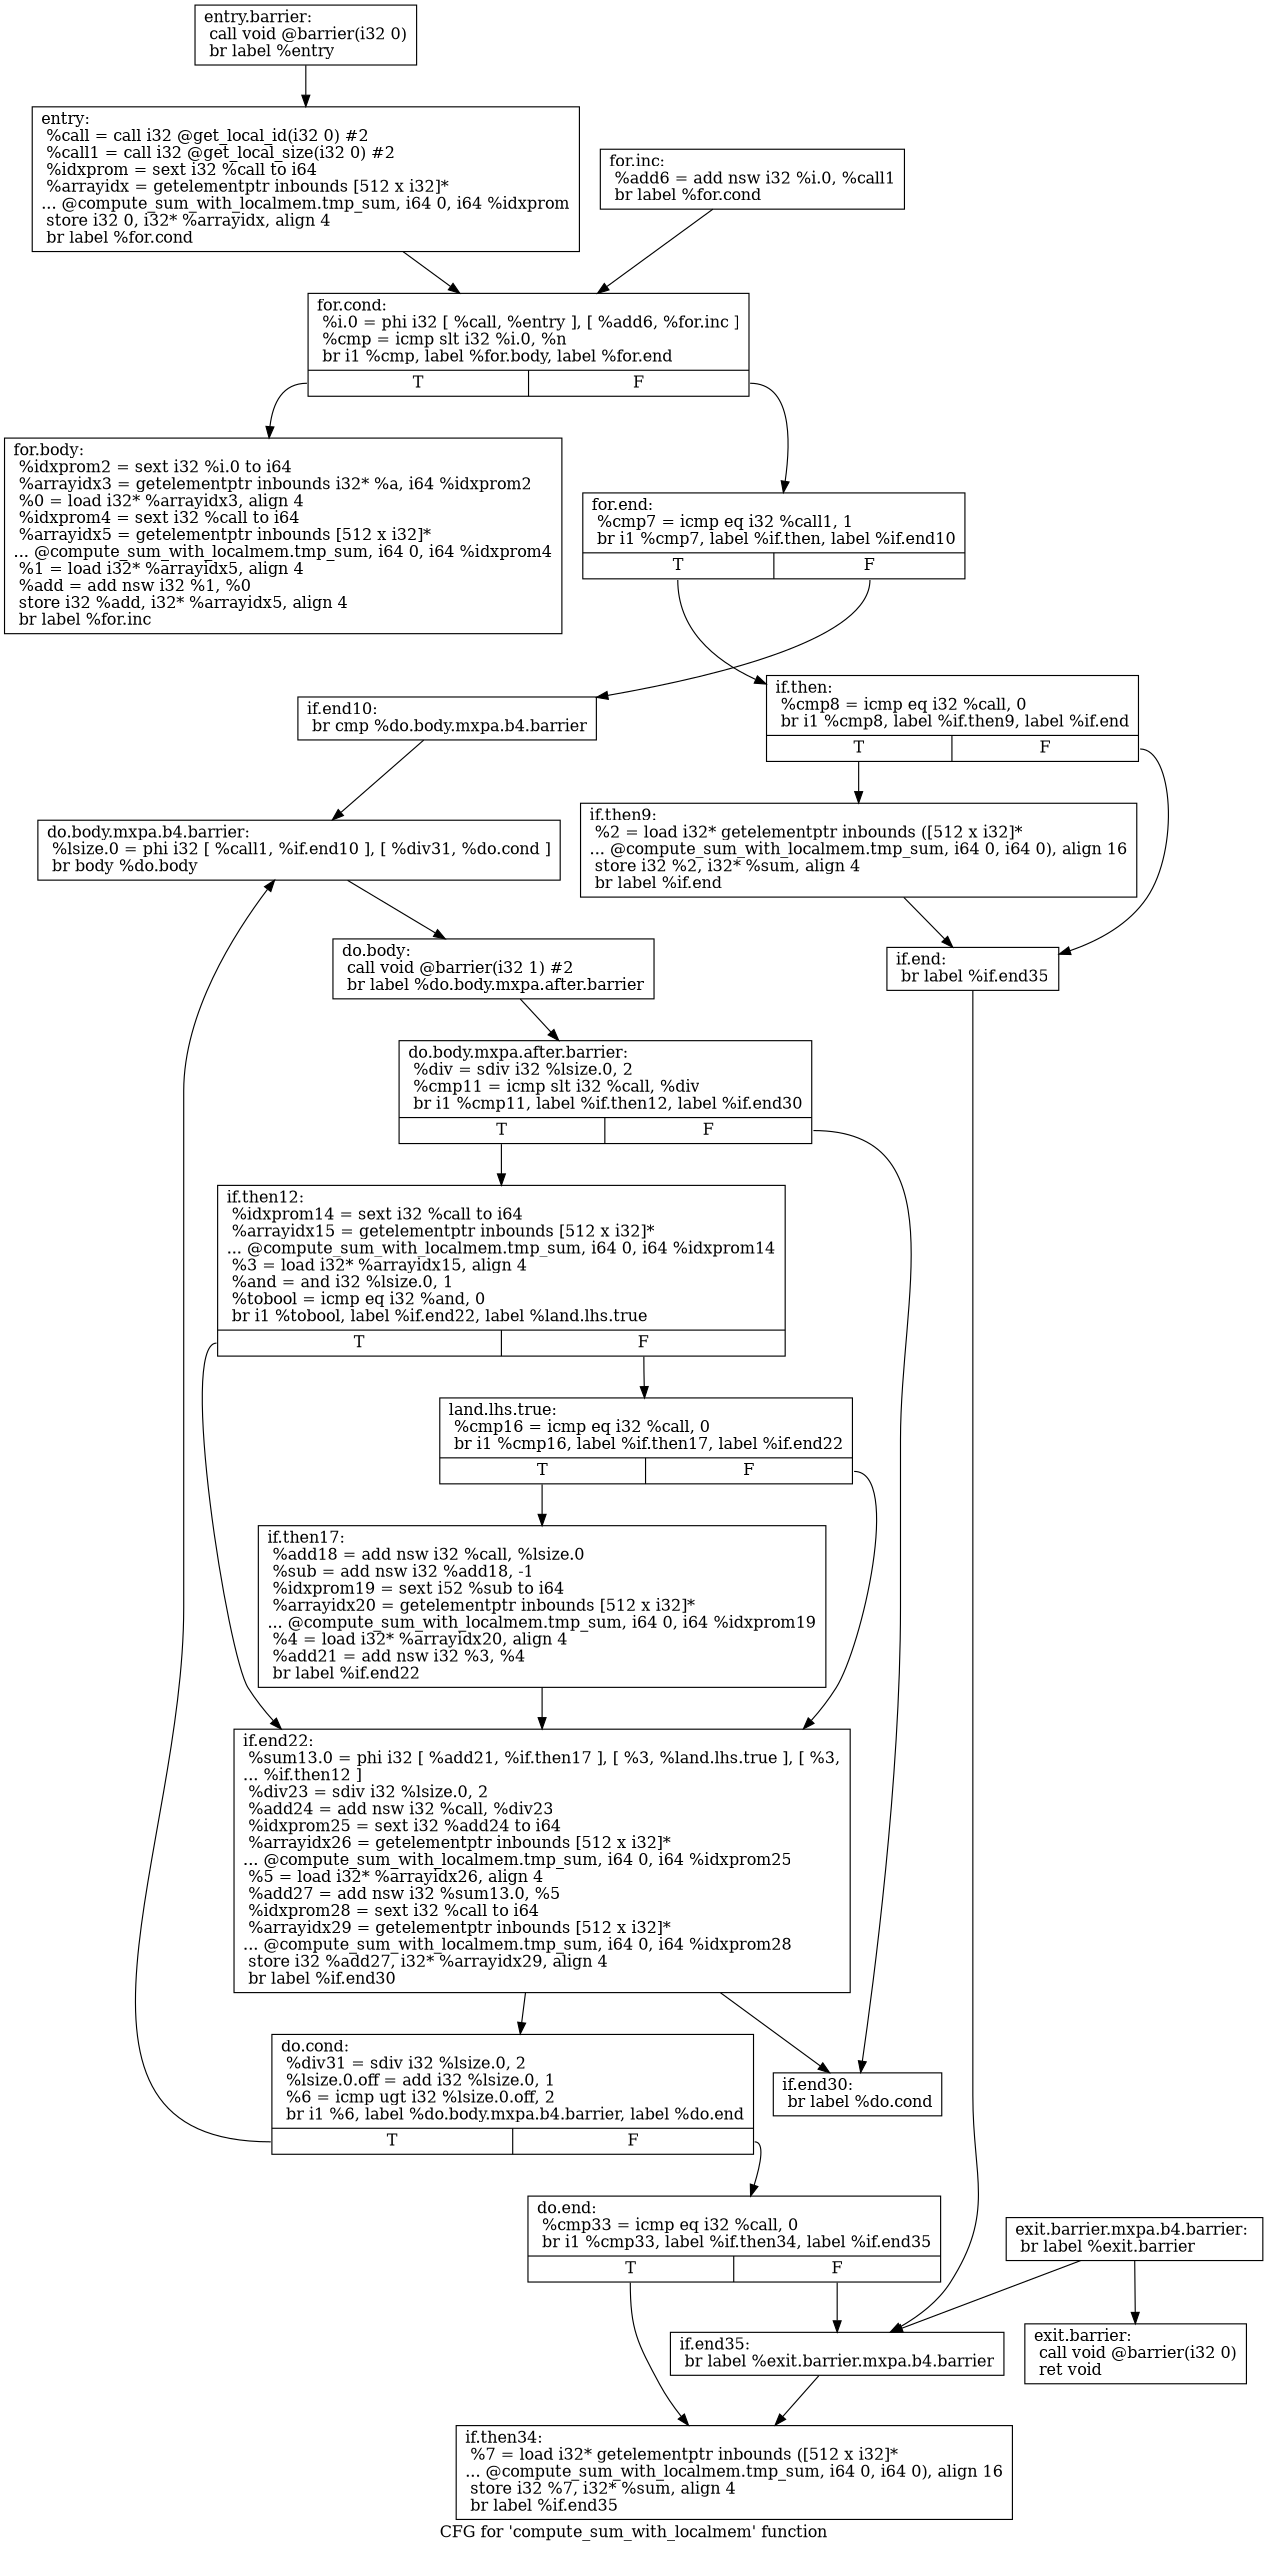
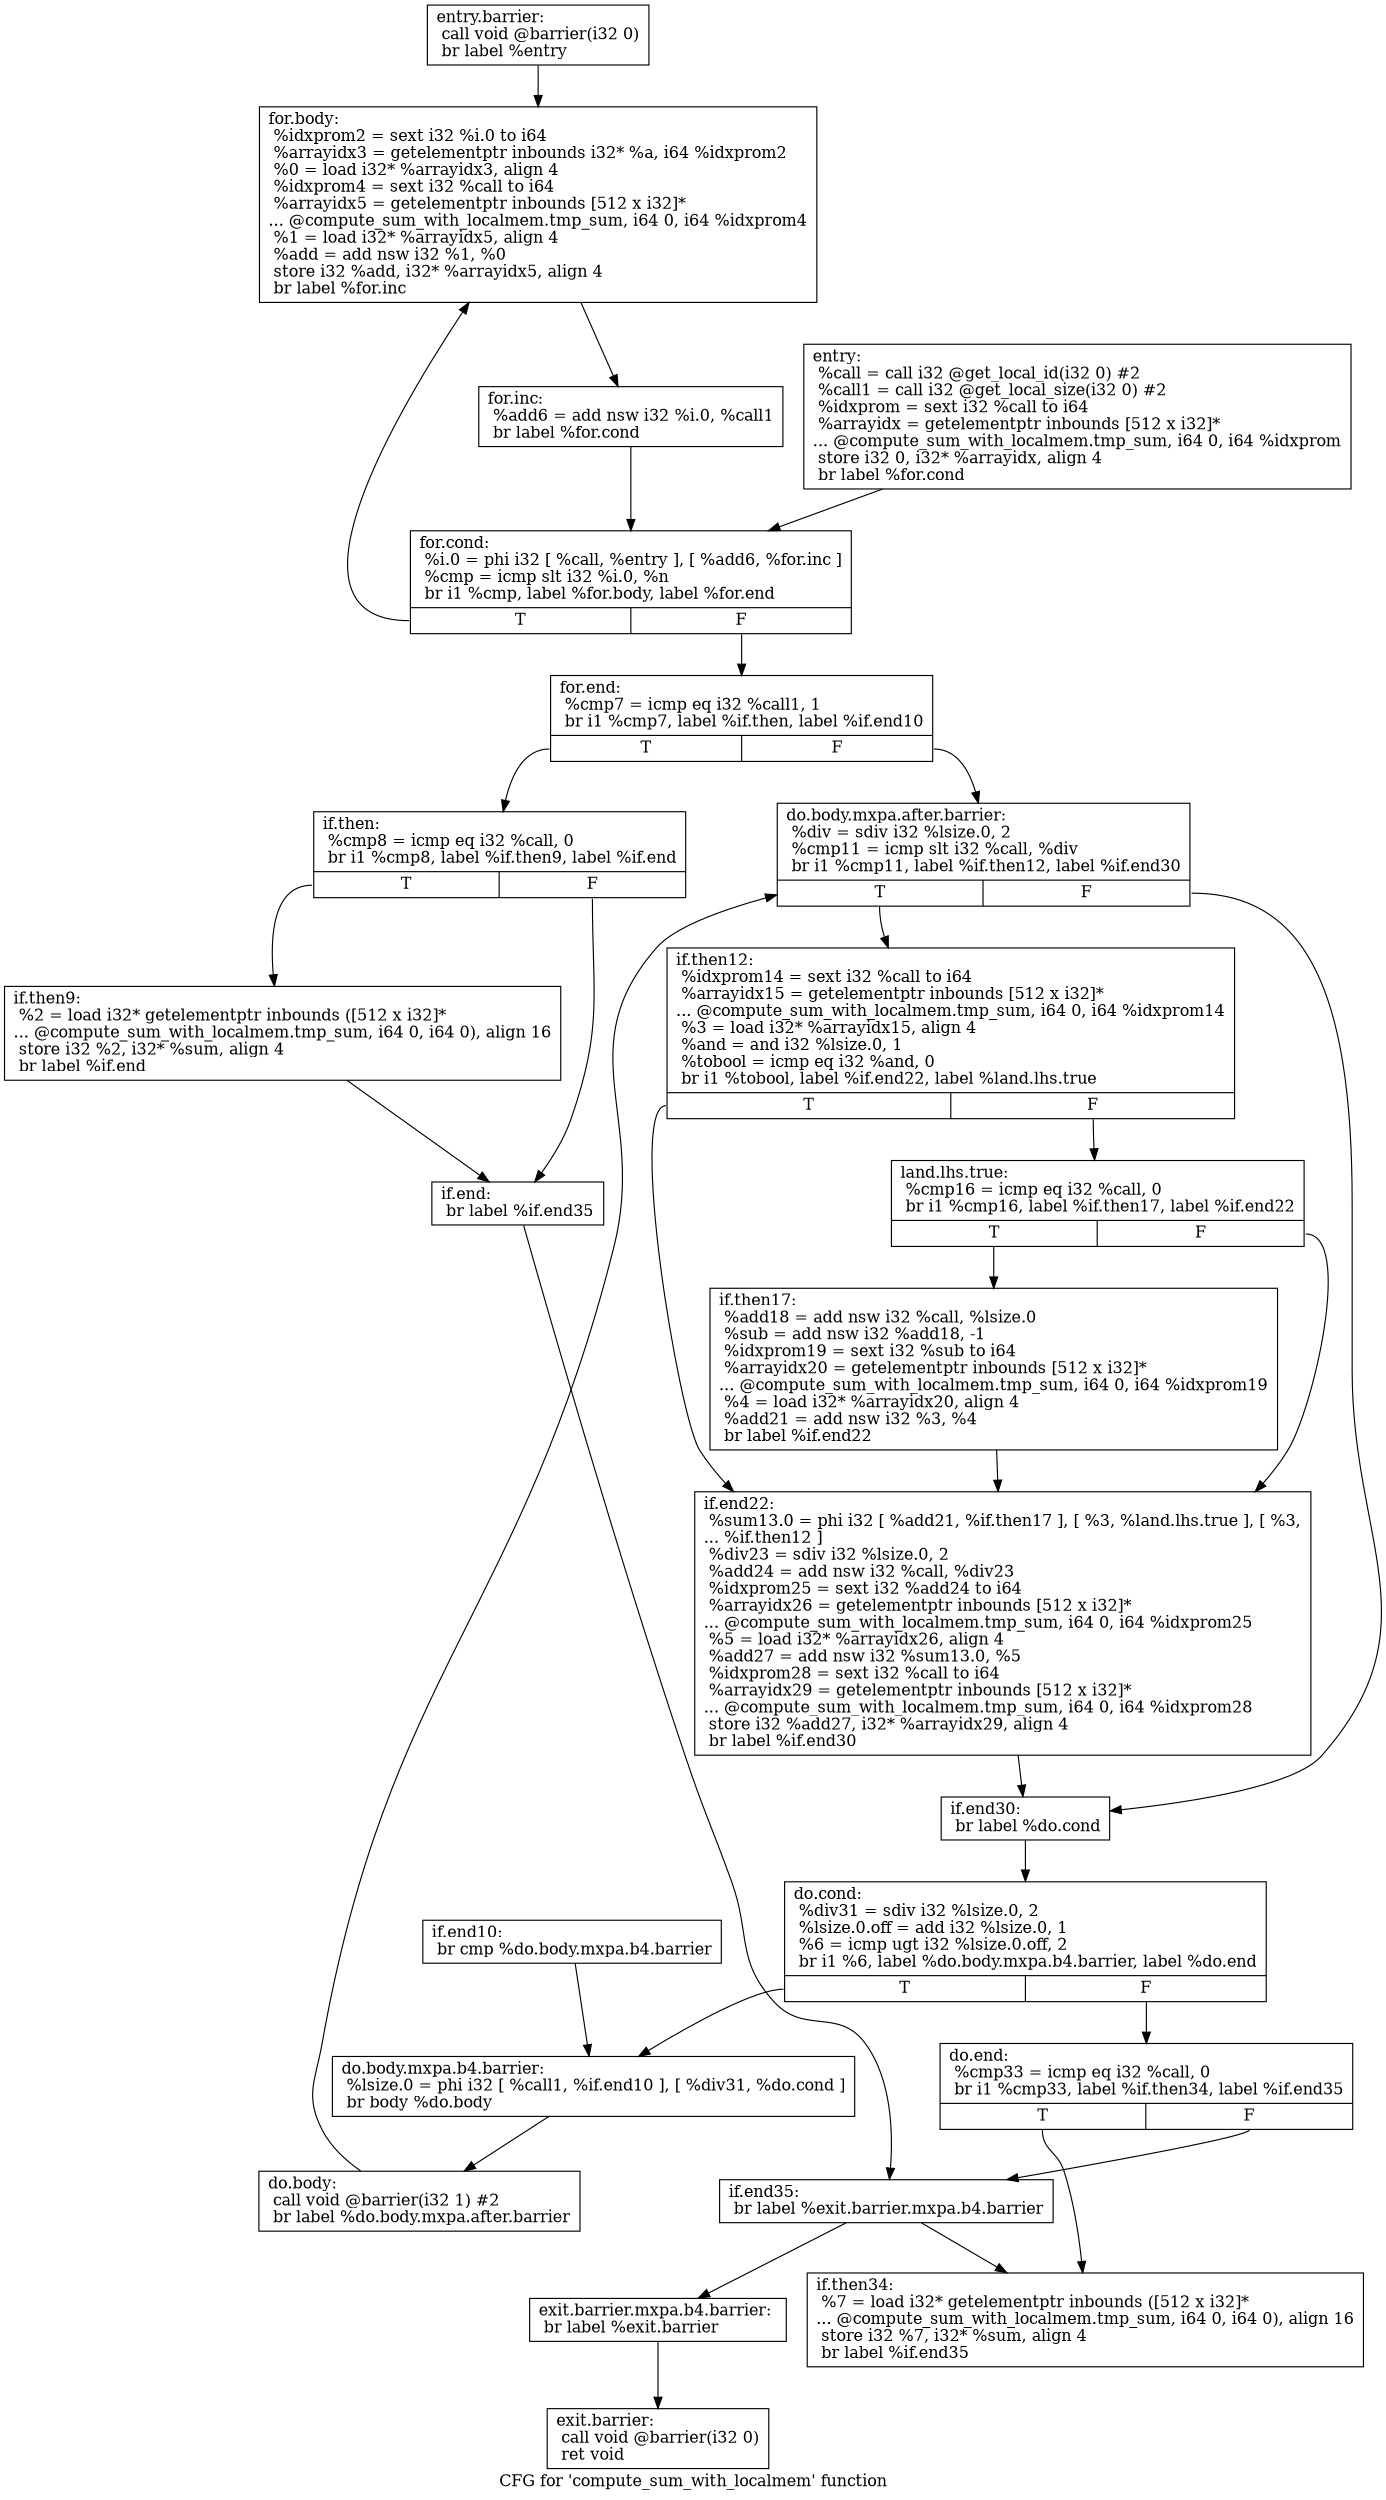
edge "entry.barrier:" -> "entry:": now "entry.barrier:" -> "for.body:"
edge "for.body:" -> "for.inc:": added
edge "for.end:" -> "if.end10:": now "for.end:" -> "do.body.mxpa.after.barrier:"
node "if.then17:": text "%idxprom19 = sext i52 %sub to i64" -> "%idxprom19 = sext i32 %sub to i64"
edge "if.end22:" -> "do.cond:": now "if.end30:" -> "do.cond:"
edge "exit.barrier.mxpa.b4.barrier:" -> "if.end35:": reversed
